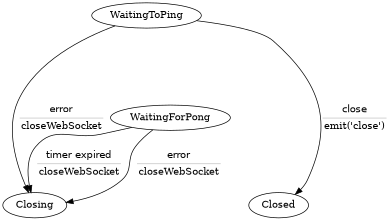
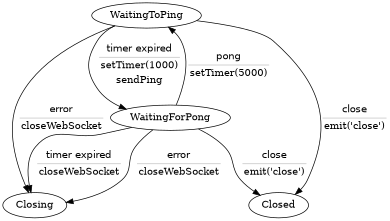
edge "WaitingForPong" -> "WaitingToPing": added, label "pong setTimer(5000)"
edge "WaitingToPing" -> "WaitingForPong": added, label "timer expired setTimer(1000) sendPing"
edge "WaitingForPong" -> "Closed": added, label "close emit('close')"
